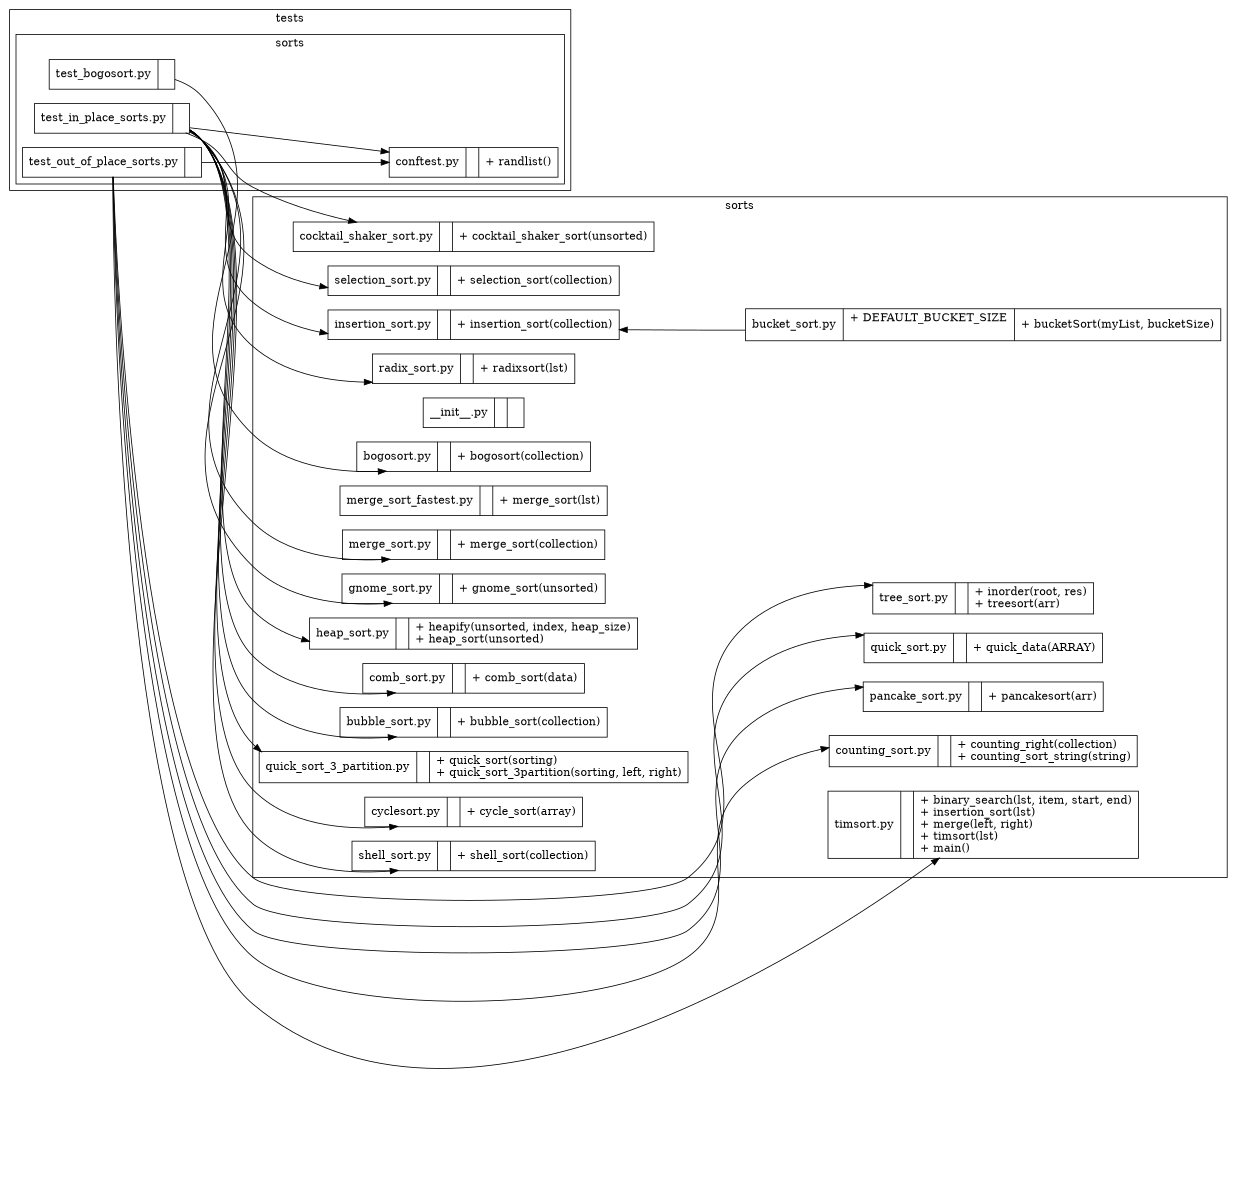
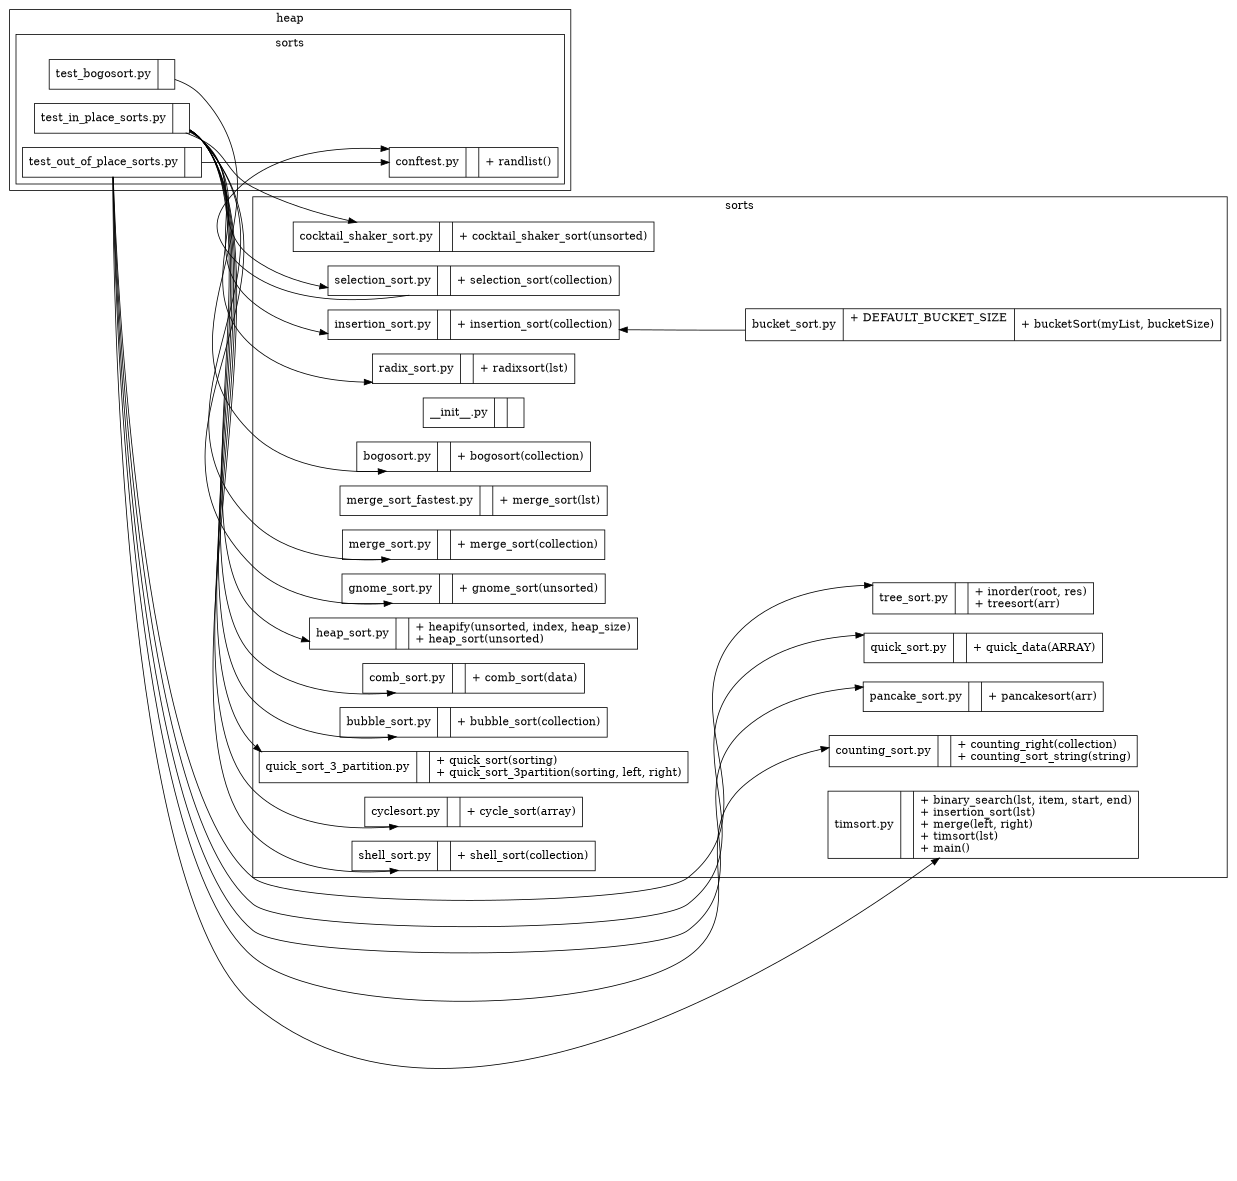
cluster "tests": label "tests" -> "heap"
edge "test_in_place_sorts.py" -> "conftest.py": now "selection_sort.py" -> "conftest.py"
